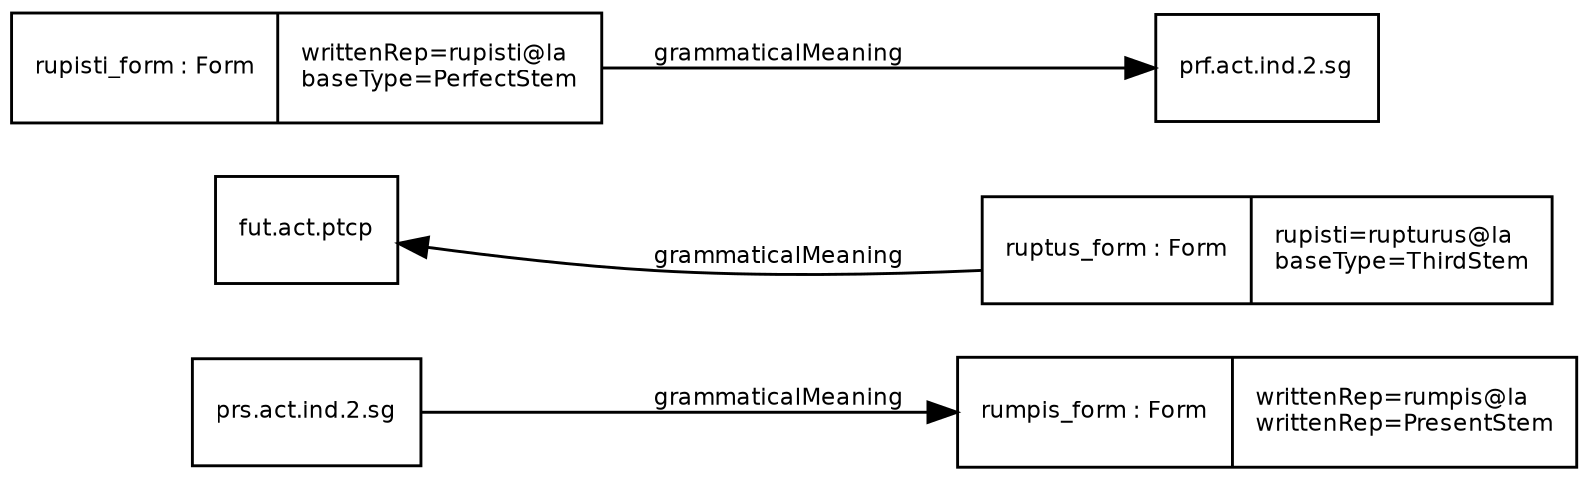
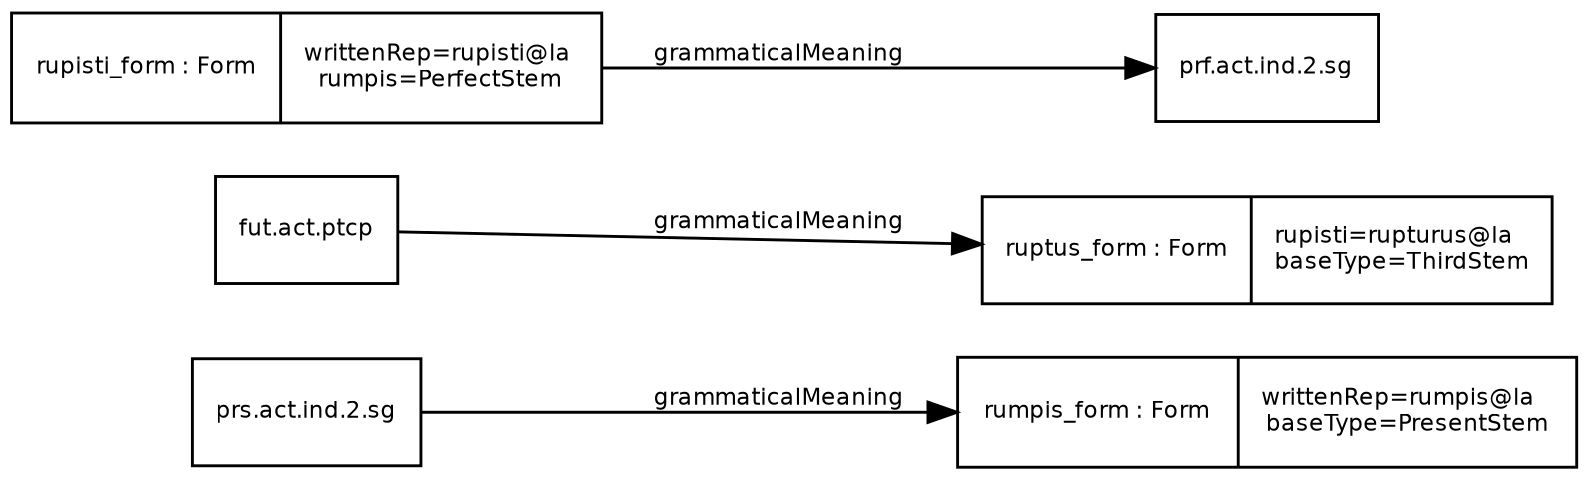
node "rupisti_form : Form": text "baseType=PerfectStem" -> "rumpis=PerfectStem"
edge "ruptus_form : Form" -> "fut.act.ptcp": reversed
node "rumpis_form : Form": text "writtenRep=PresentStem" -> "baseType=PresentStem"
